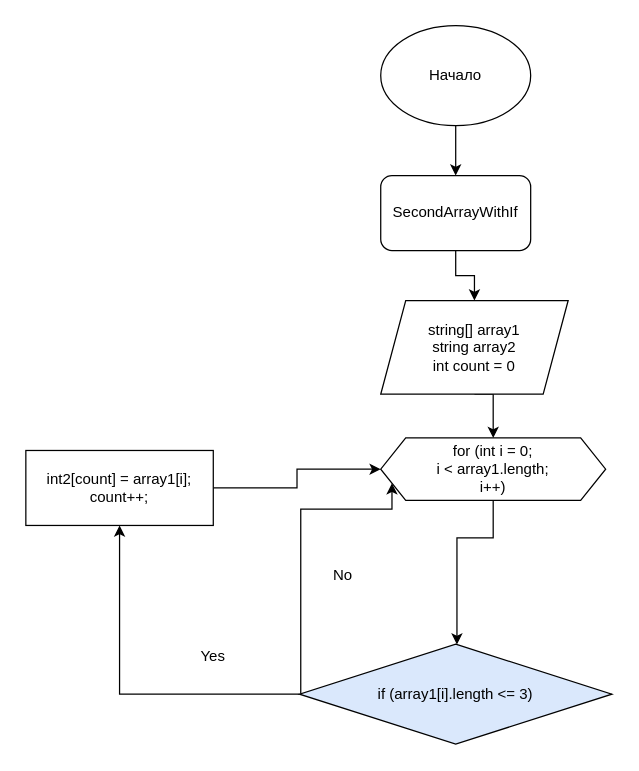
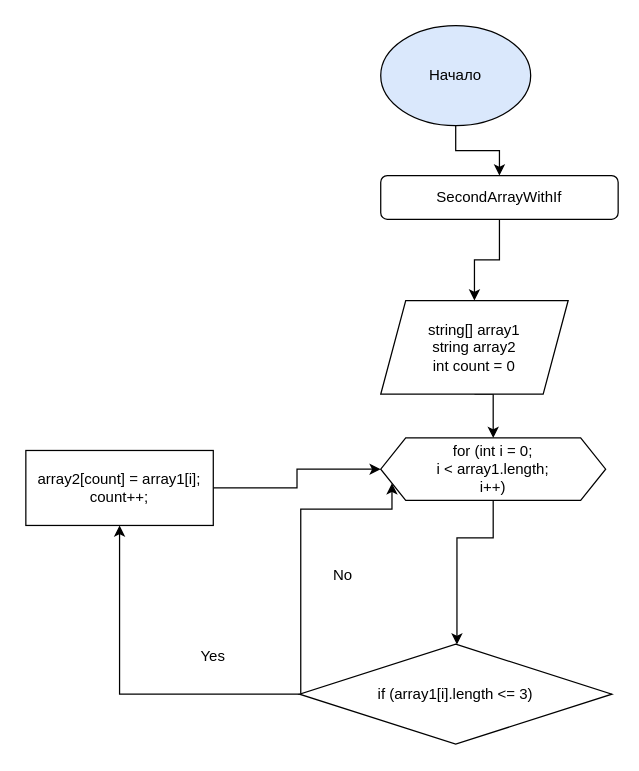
node "Начало": fillcolor #ffffff -> #dae8fc
node "SecondArrayWithIf": size 150x75 -> 238x44
node "int2[count] = array1[i]; count++;": label "int2[count] = array1[i]; count++;" -> "array2[count] = array1[i]; count++;"
node "if (array1[i].length <= 3)": fillcolor #dae8fc -> #ffffff
